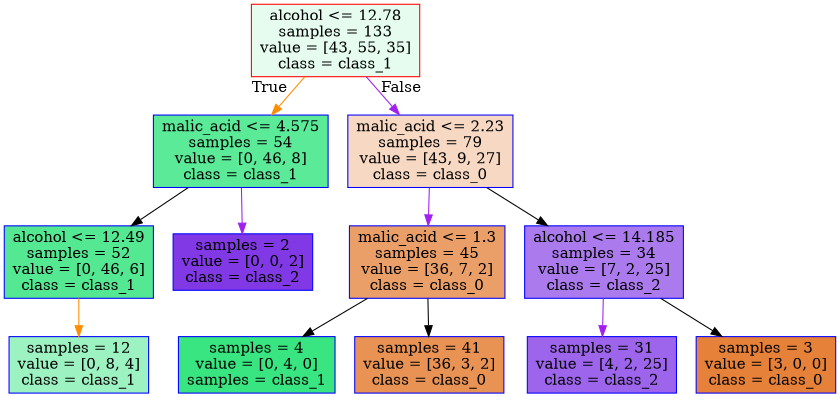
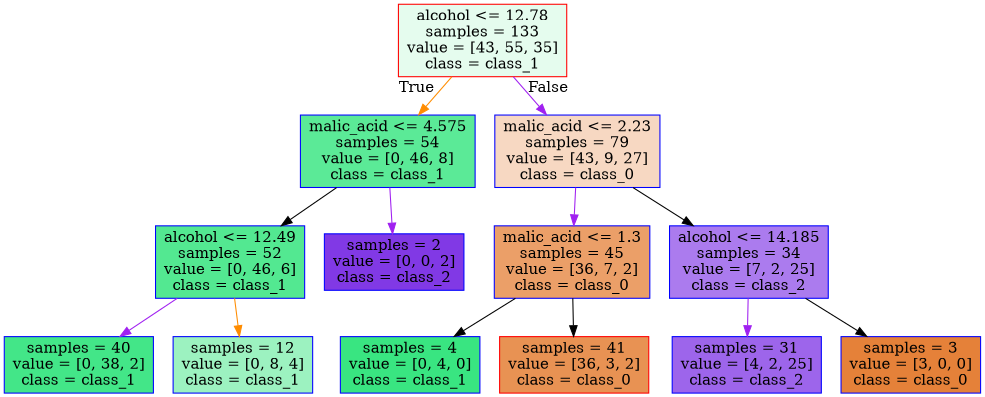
node "samples = 40 value = [0, 38, 2] class = class_1": added
node "samples = 4 value = [0, 4, 0] samples = class_1": label "samples = 4 value = [0, 4, 0] samples = class_1" -> "samples = 4 value = [0, 4, 0] class = class_1"
node "samples = 41 value = [36, 3, 2] class = class_0": color blue -> red
